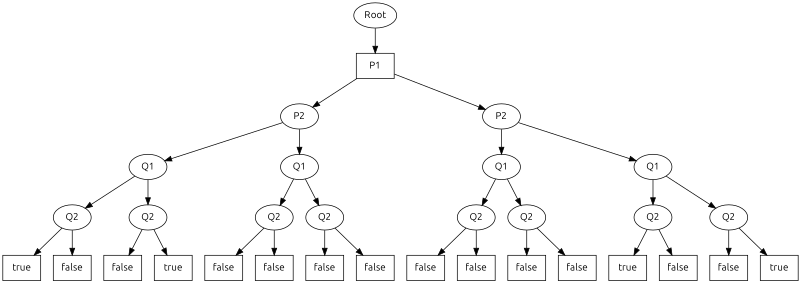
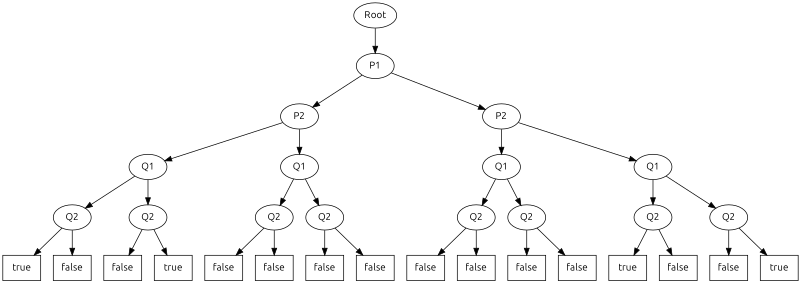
node "P1": shape box -> ellipse
